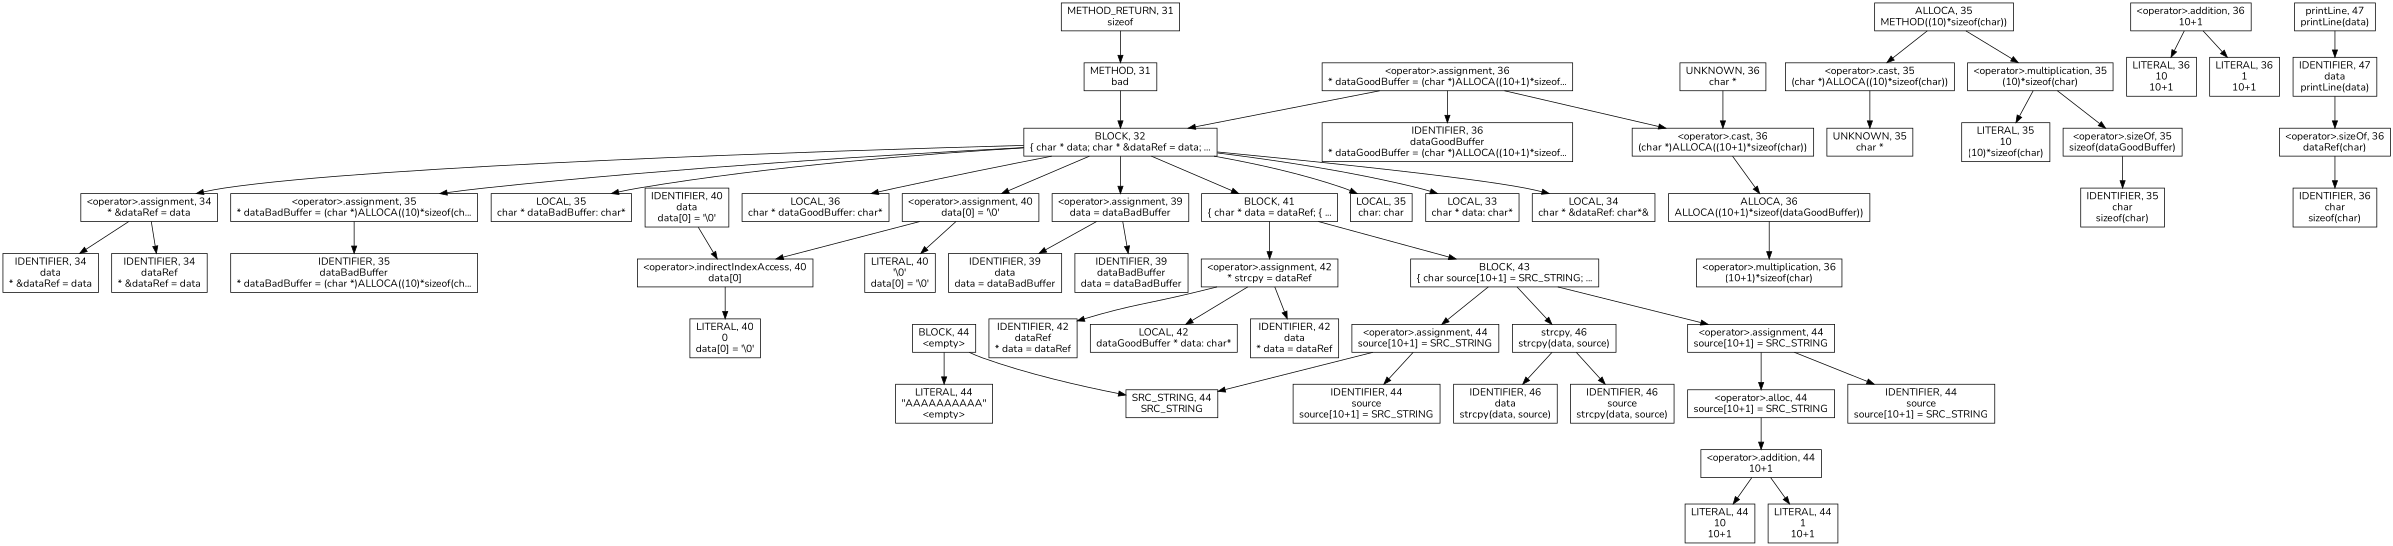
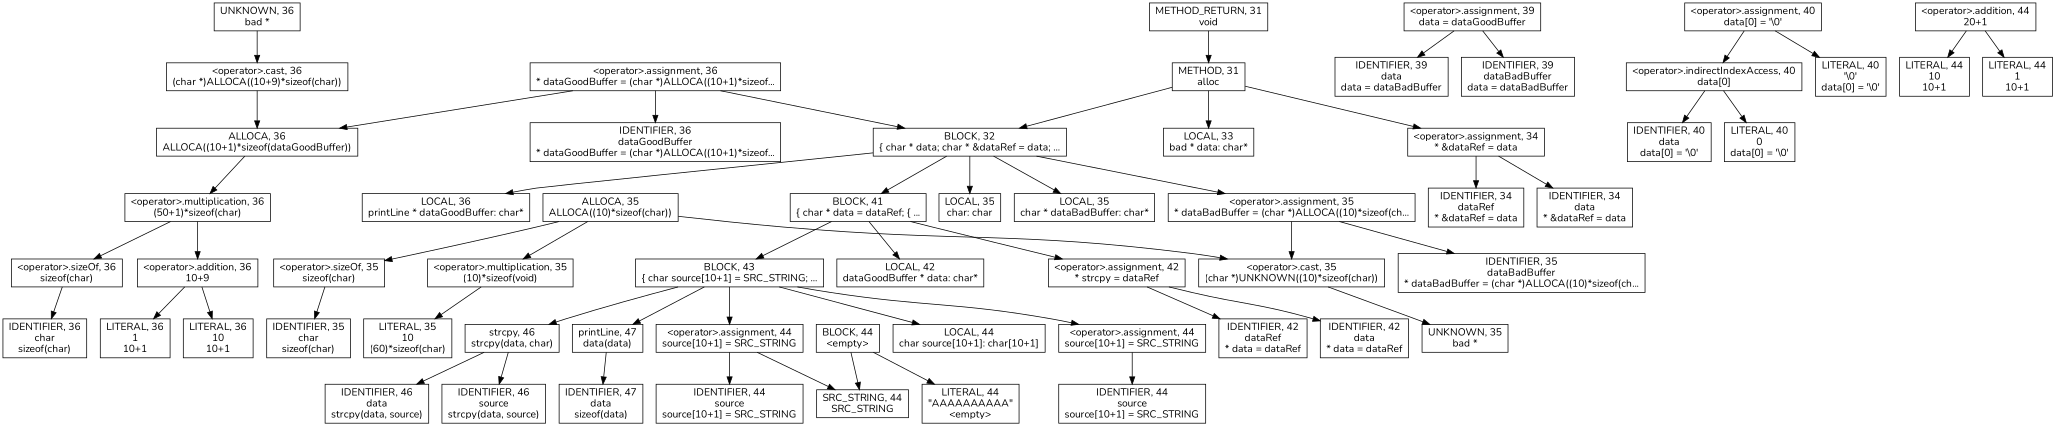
node "METHOD_RETURN, 31": text "sizeof" -> "void"
node "ALLOCA, 35": text "METHOD((10)*sizeof(char))" -> "ALLOCA((10)*sizeof(char))"
node "<operator>.addition, 36": text "10+1" -> "10+9"
node "printLine, 47": text "printLine(data)" -> "data(data)"
node "METHOD, 31": text "bad" -> "alloc"
node "UNKNOWN, 36": text "char *" -> "bad *"
node "<operator>.cast, 35": text "(char *)ALLOCA((10)*sizeof(char))" -> "(char *)UNKNOWN((10)*sizeof(char))"
node "<operator>.multiplication, 35": text "(10)*sizeof(char)" -> "(10)*sizeof(void)"
node "IDENTIFIER, 47": text "printLine(data)" -> "sizeof(data)"
edge "<operator>.multiplication, 35" -> "<operator>.sizeOf, 35": now "ALLOCA, 35" -> "<operator>.sizeOf, 35"
edge "<operator>.assignment, 36" -> "<operator>.cast, 36": now "<operator>.assignment, 36" -> "ALLOCA, 36"
edge "IDENTIFIER, 47" -> "<operator>.sizeOf, 36": now "<operator>.multiplication, 36" -> "<operator>.sizeOf, 36"
node "<operator>.cast, 36": text "(char *)ALLOCA((10+1)*sizeof(char))" -> "(char *)ALLOCA((10+9)*sizeof(char))"
node "UNKNOWN, 35": text "char *" -> "bad *"
node "<operator>.sizeOf, 35": text "sizeof(dataGoodBuffer)" -> "sizeof(char)"
node "<operator>.sizeOf, 36": text "dataRef(char)" -> "sizeof(char)"
node "LITERAL, 35": text "(10)*sizeof(char)" -> "(60)*sizeof(char)"
edge "BLOCK, 32" -> "<operator>.assignment, 34": now "METHOD, 31" -> "<operator>.assignment, 34"
edge "BLOCK, 32" -> "LOCAL, 33": now "METHOD, 31" -> "LOCAL, 33"
edge "BLOCK, 32" -> "<operator>.assignment, 39": removed
edge "BLOCK, 32" -> "<operator>.assignment, 40": removed
node "LOCAL, 34": removed
node "LOCAL, 36": text "char * dataGoodBuffer: char*" -> "printLine * dataGoodBuffer: char*"
node "<operator>.assignment, 39": text "data = dataBadBuffer" -> "data = dataGoodBuffer"
node "LOCAL, 33": text "char * data: char*" -> "bad * data: char*"
edge "<operator>.multiplication, 36" -> "<operator>.addition, 36": added
edge "<operator>.assignment, 35" -> "<operator>.cast, 35": added
edge "IDENTIFIER, 40" -> "<operator>.indirectIndexAccess, 40": reversed
node "<operator>.multiplication, 36": text "(10+1)*sizeof(char)" -> "(50+1)*sizeof(char)"
edge "BLOCK, 43" -> "printLine, 47": added
edge "<operator>.assignment, 42" -> "LOCAL, 42": now "BLOCK, 41" -> "LOCAL, 42"
node "LOCAL, 44": added
node "strcpy, 46": text "strcpy(data, source)" -> "strcpy(data, char)"
node "<operator>.alloc, 44": removed
node "<operator>.addition, 44": text "10+1" -> "20+1"
